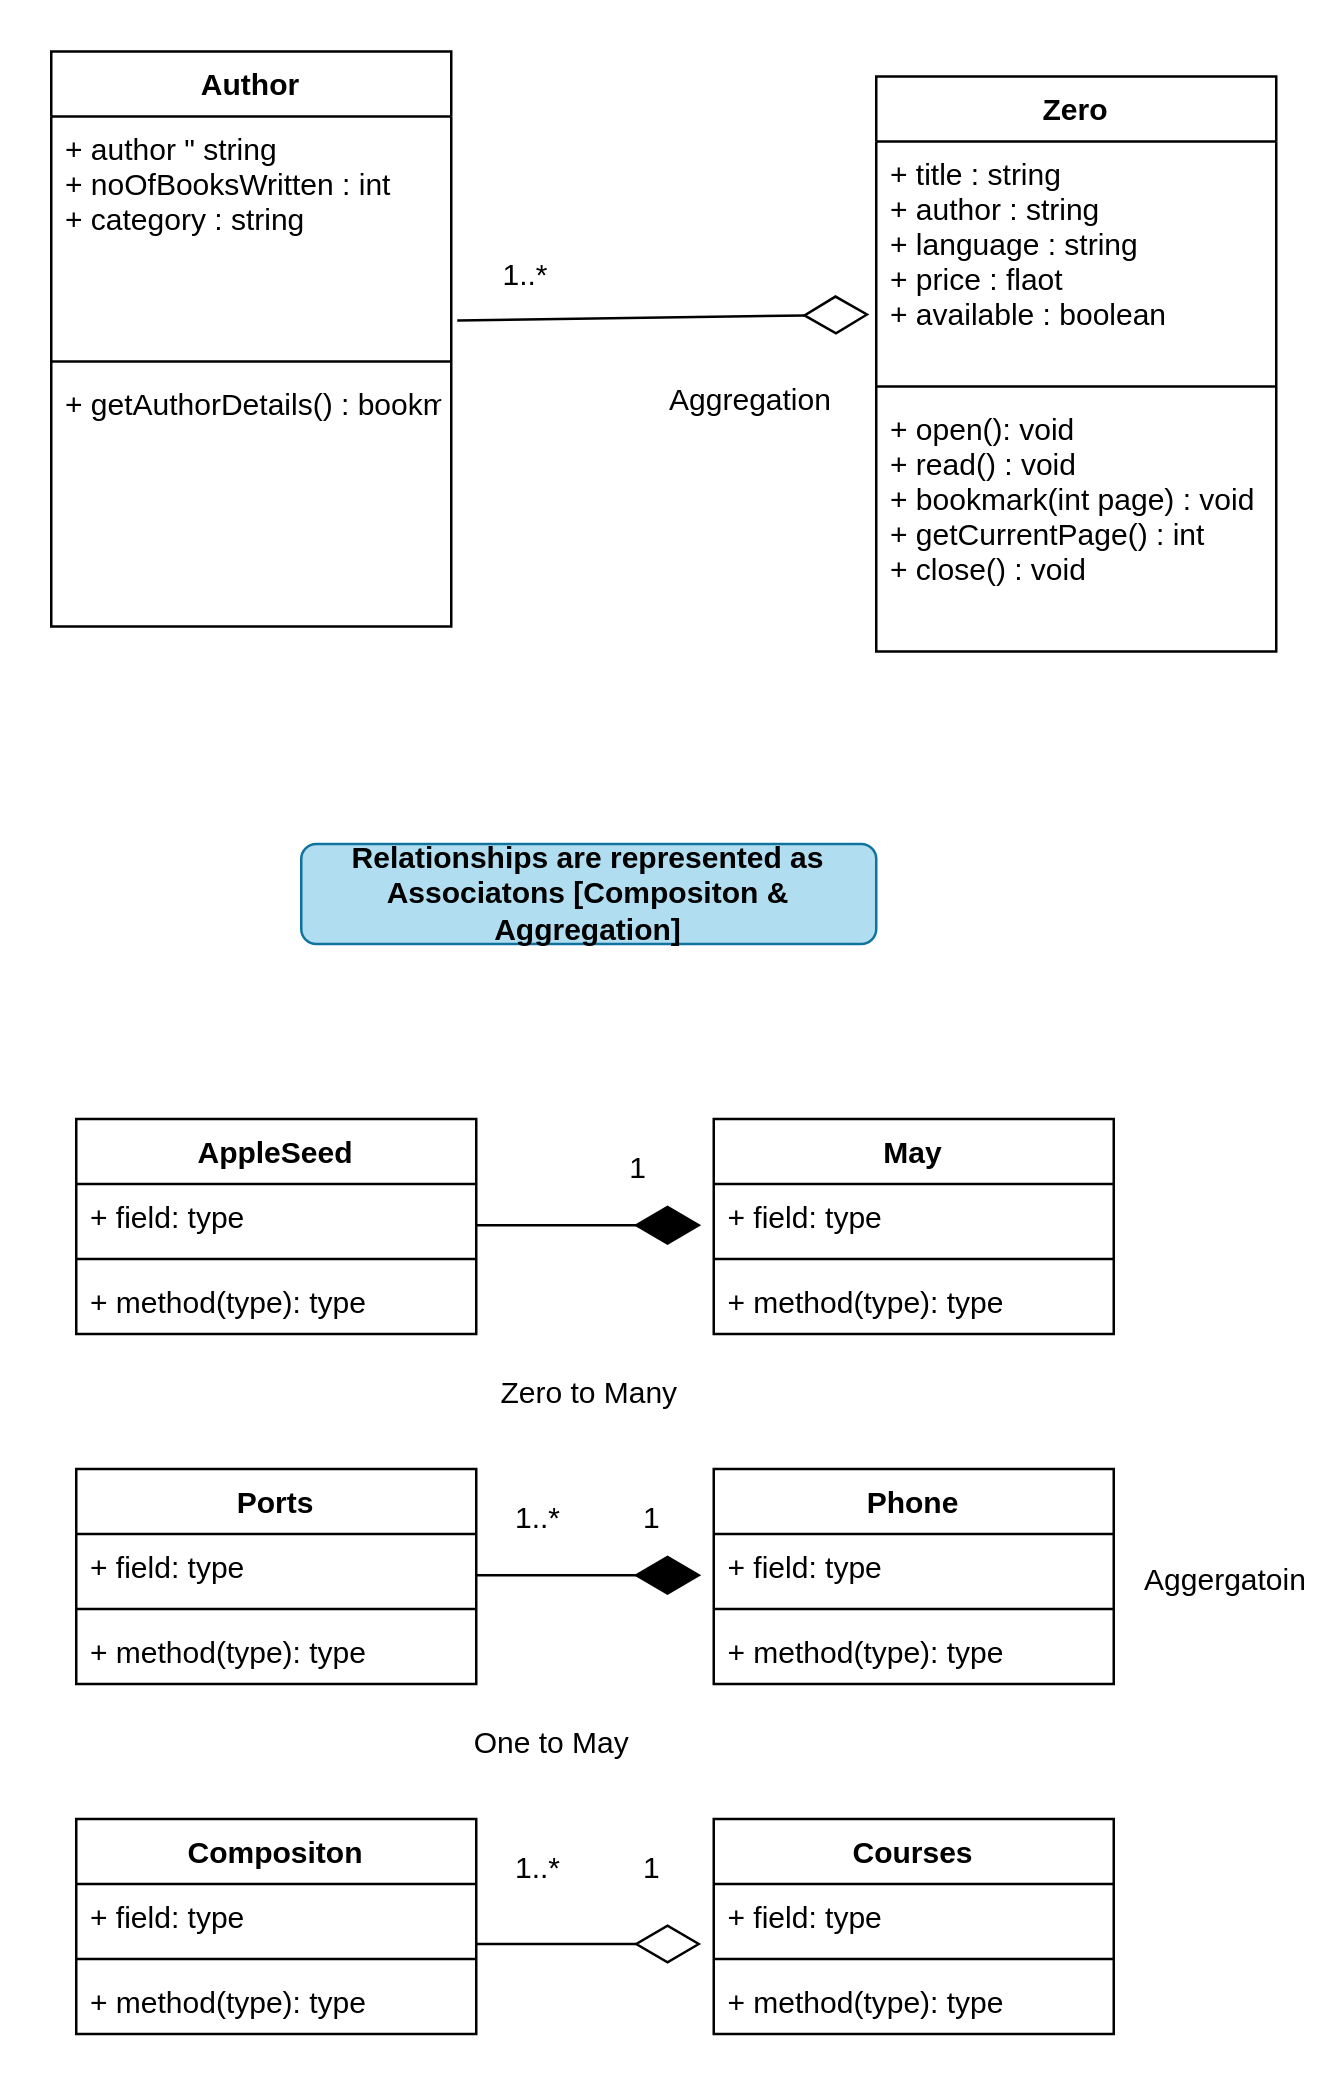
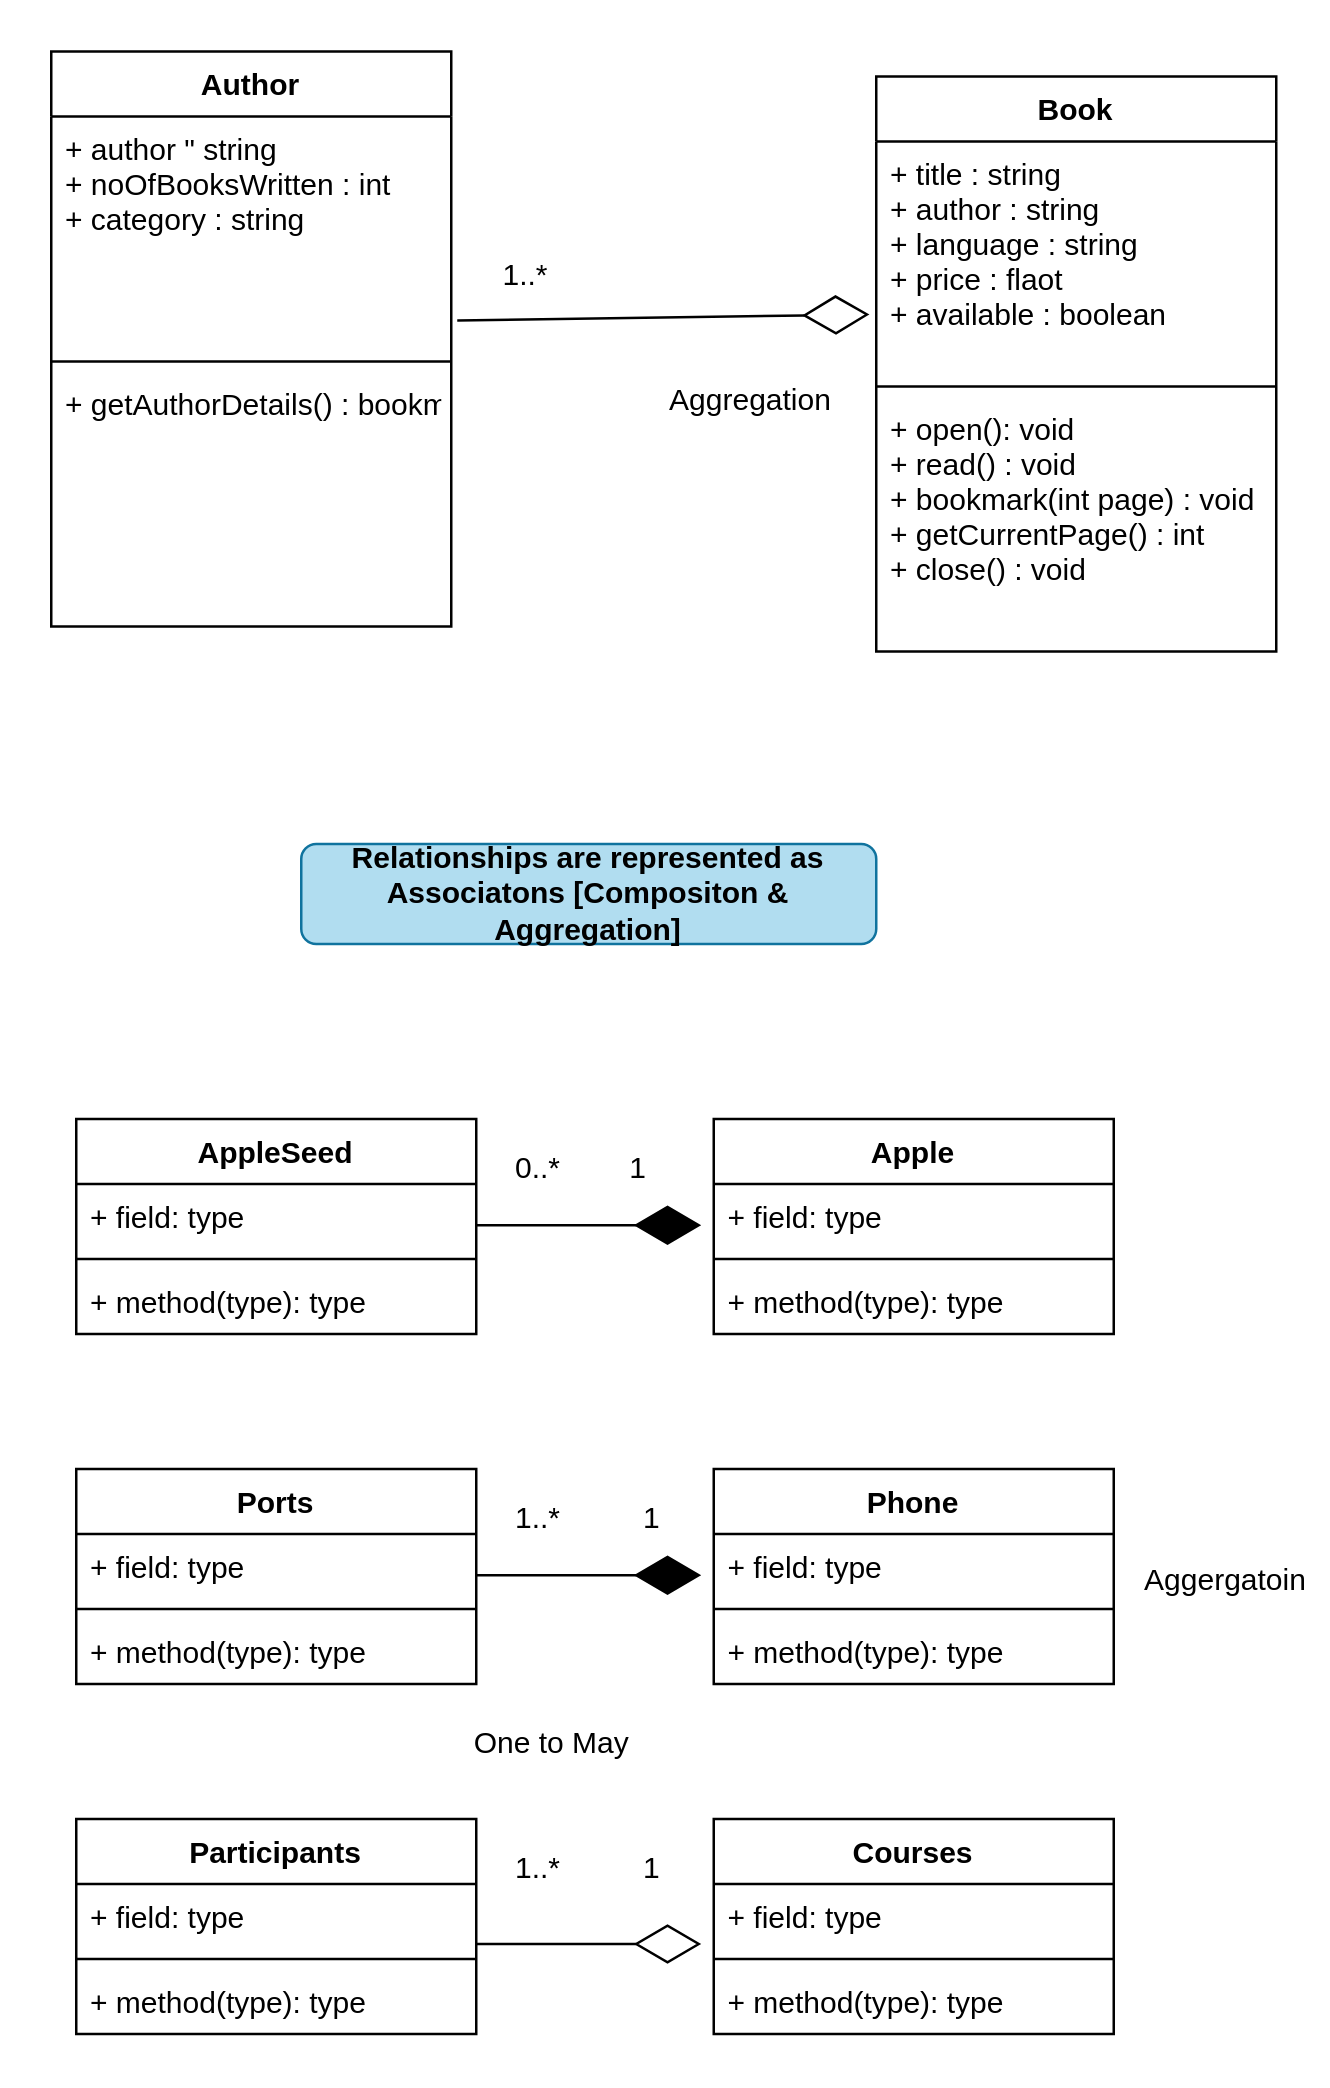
node "Zero": label "Zero" -> "Book"
node "May": label "May" -> "Apple"
node "0..*": added
node "Zero to Many": removed
node "Compositon": label "Compositon" -> "Participants"
